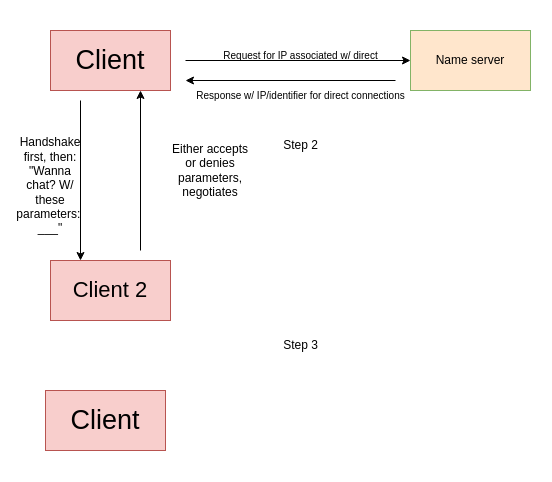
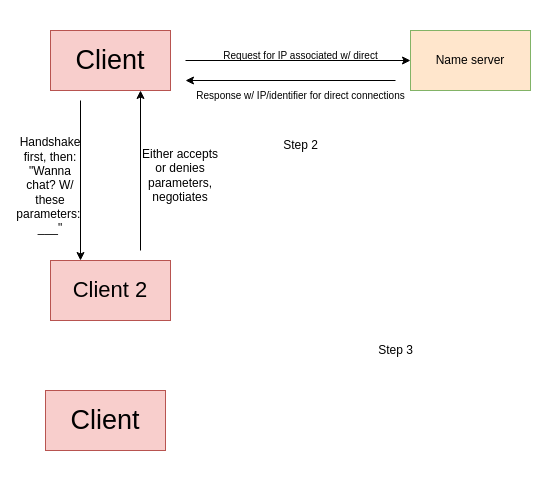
node "Either accepts or denies parameters, negotiates": moved (211, 171) -> (181, 176)
node "Step 3": moved (301, 346) -> (396, 351)
